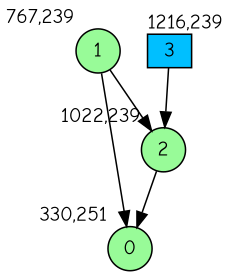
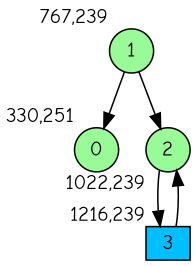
edge "2 1022,239" -> "0 330,251": now "2 1022,239" -> "3 1216,239"
